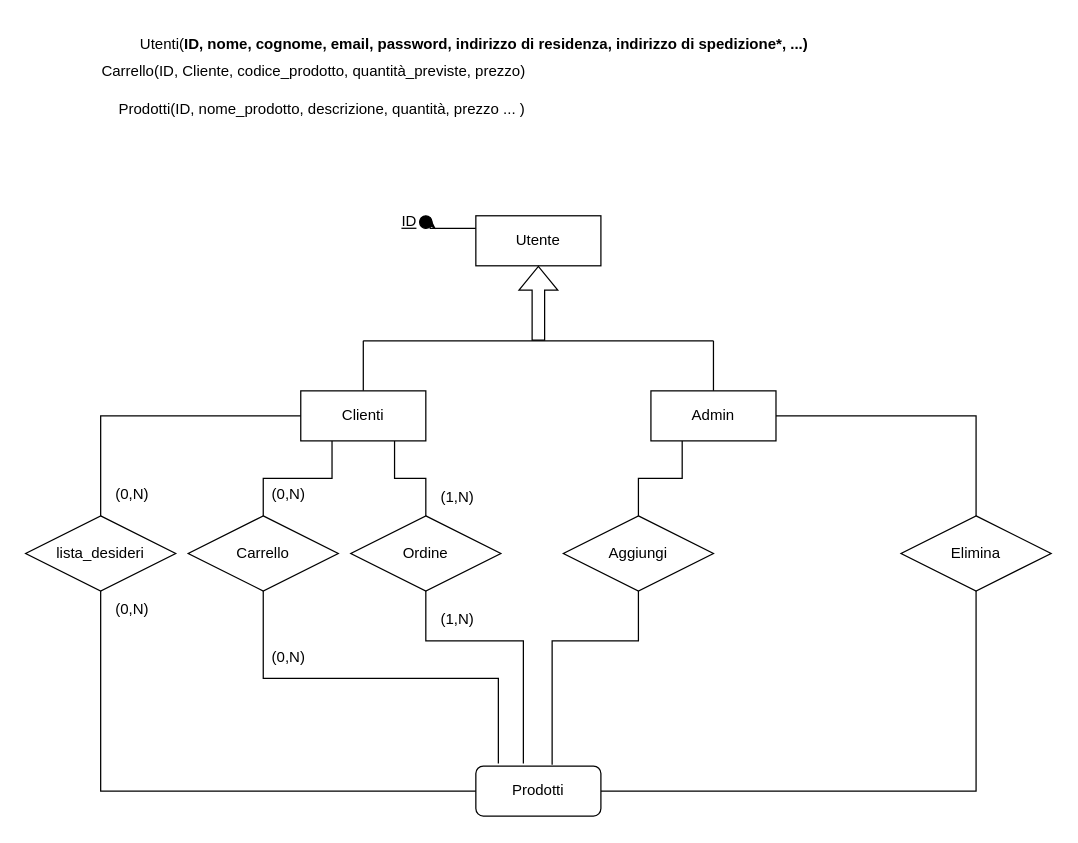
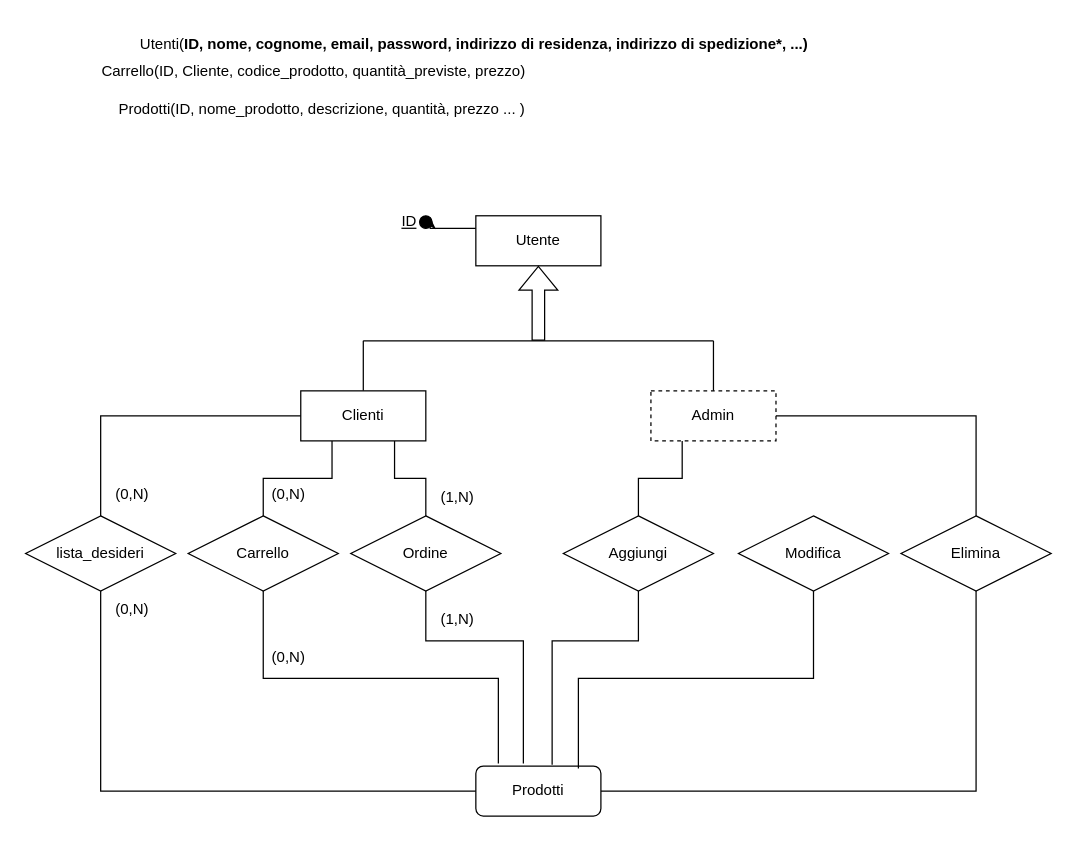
node "Admin": style solid -> dashed
node "Modifica": added
edge "Modifica" -- "Prodotti": added
